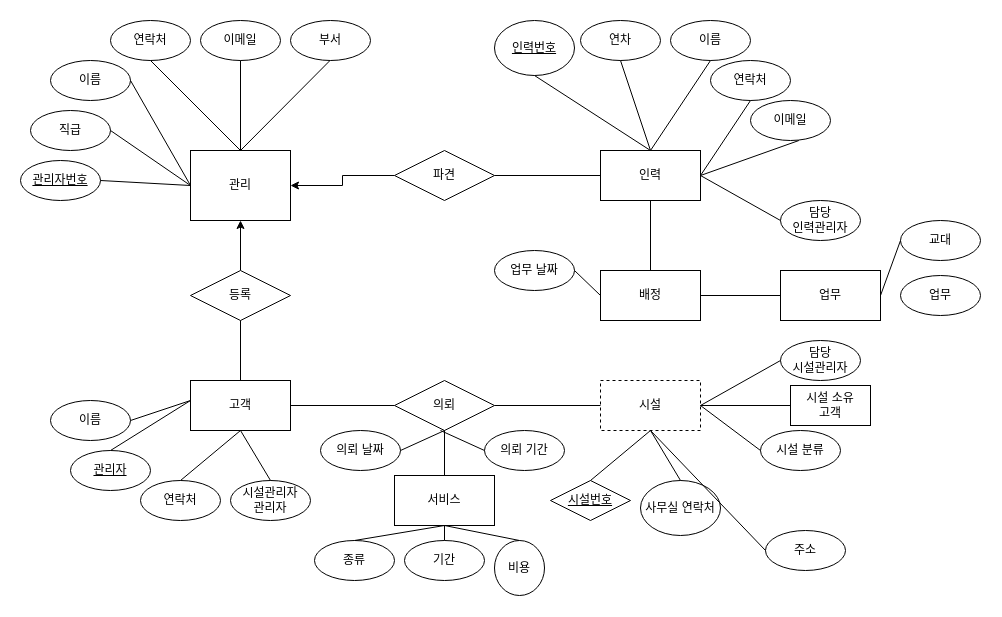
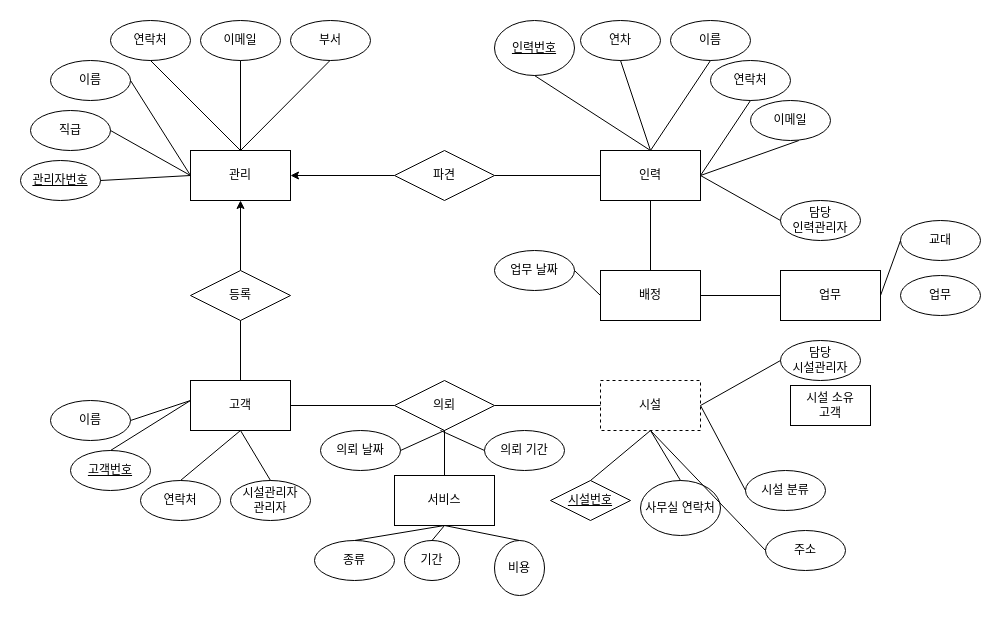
node "관리": size 100x70 -> 100x50
edge "시설" -- "시설 소유 고객": removed
node "시설 분류": moved (801, 451) -> (786, 491)
node "관리자": label "관리자" -> "고객번호"
node "기간": size 80x40 -> 55x40
